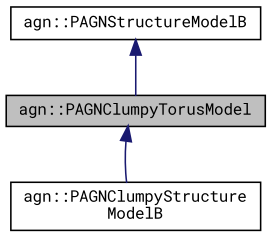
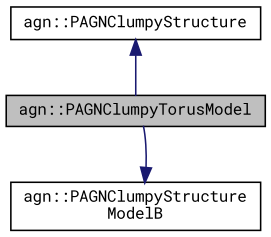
node "agn::PAGNStructureModelB": label "agn::PAGNStructureModelB" -> "agn::PAGNClumpyStructure"
edge "agn::PAGNClumpyStructure ModelB" -> "agn::PAGNClumpyTorusModel": reversed
